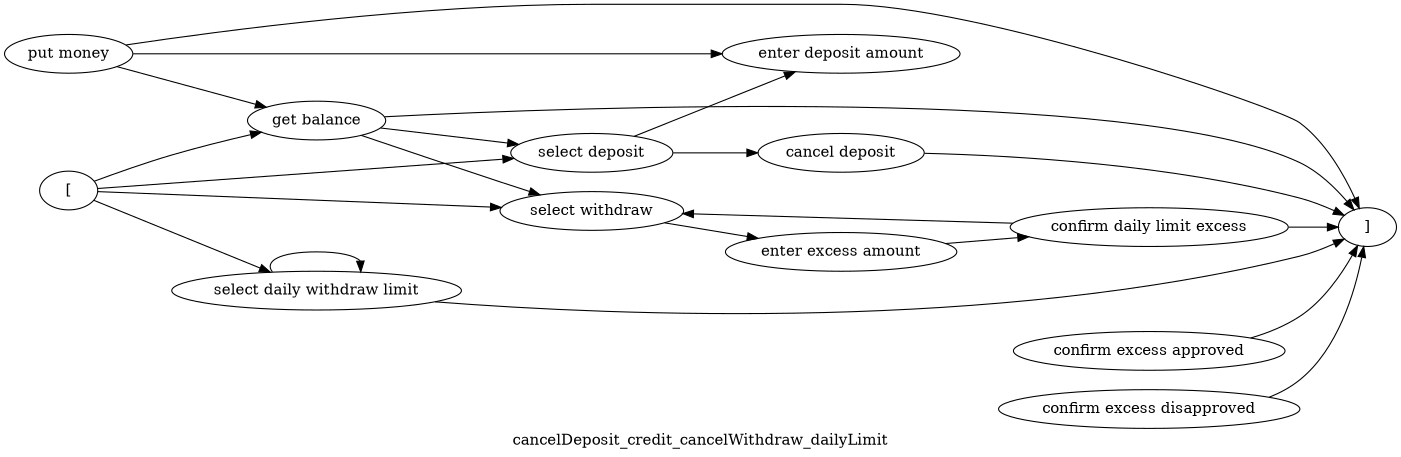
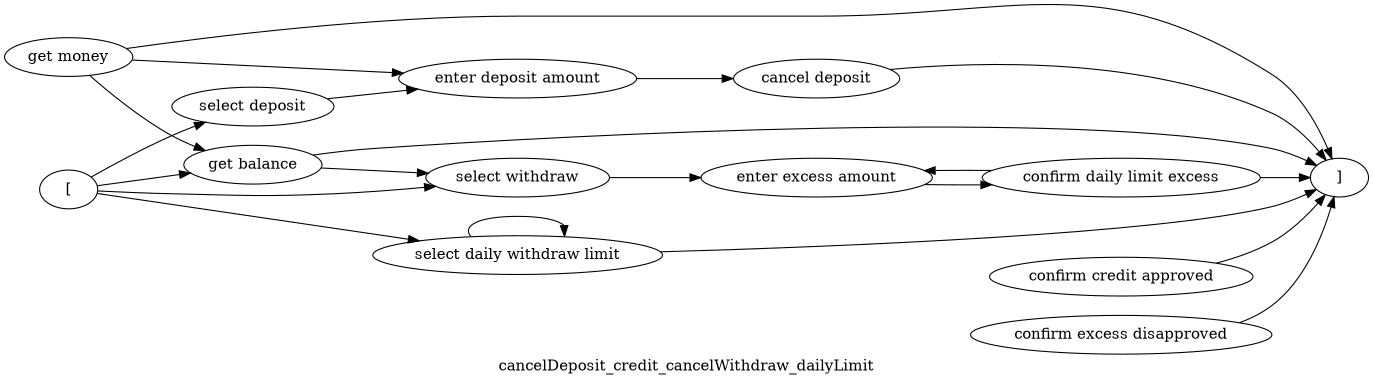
node "put money": label "put money" -> "get money"
edge "get balance" -> "select deposit": removed
edge "select deposit" -> "cancel deposit": now "enter deposit amount" -> "cancel deposit"
edge "confirm daily limit excess" -> "select withdraw": now "confirm daily limit excess" -> "enter excess amount"
node "confirm excess approved": label "confirm excess approved" -> "confirm credit approved"
